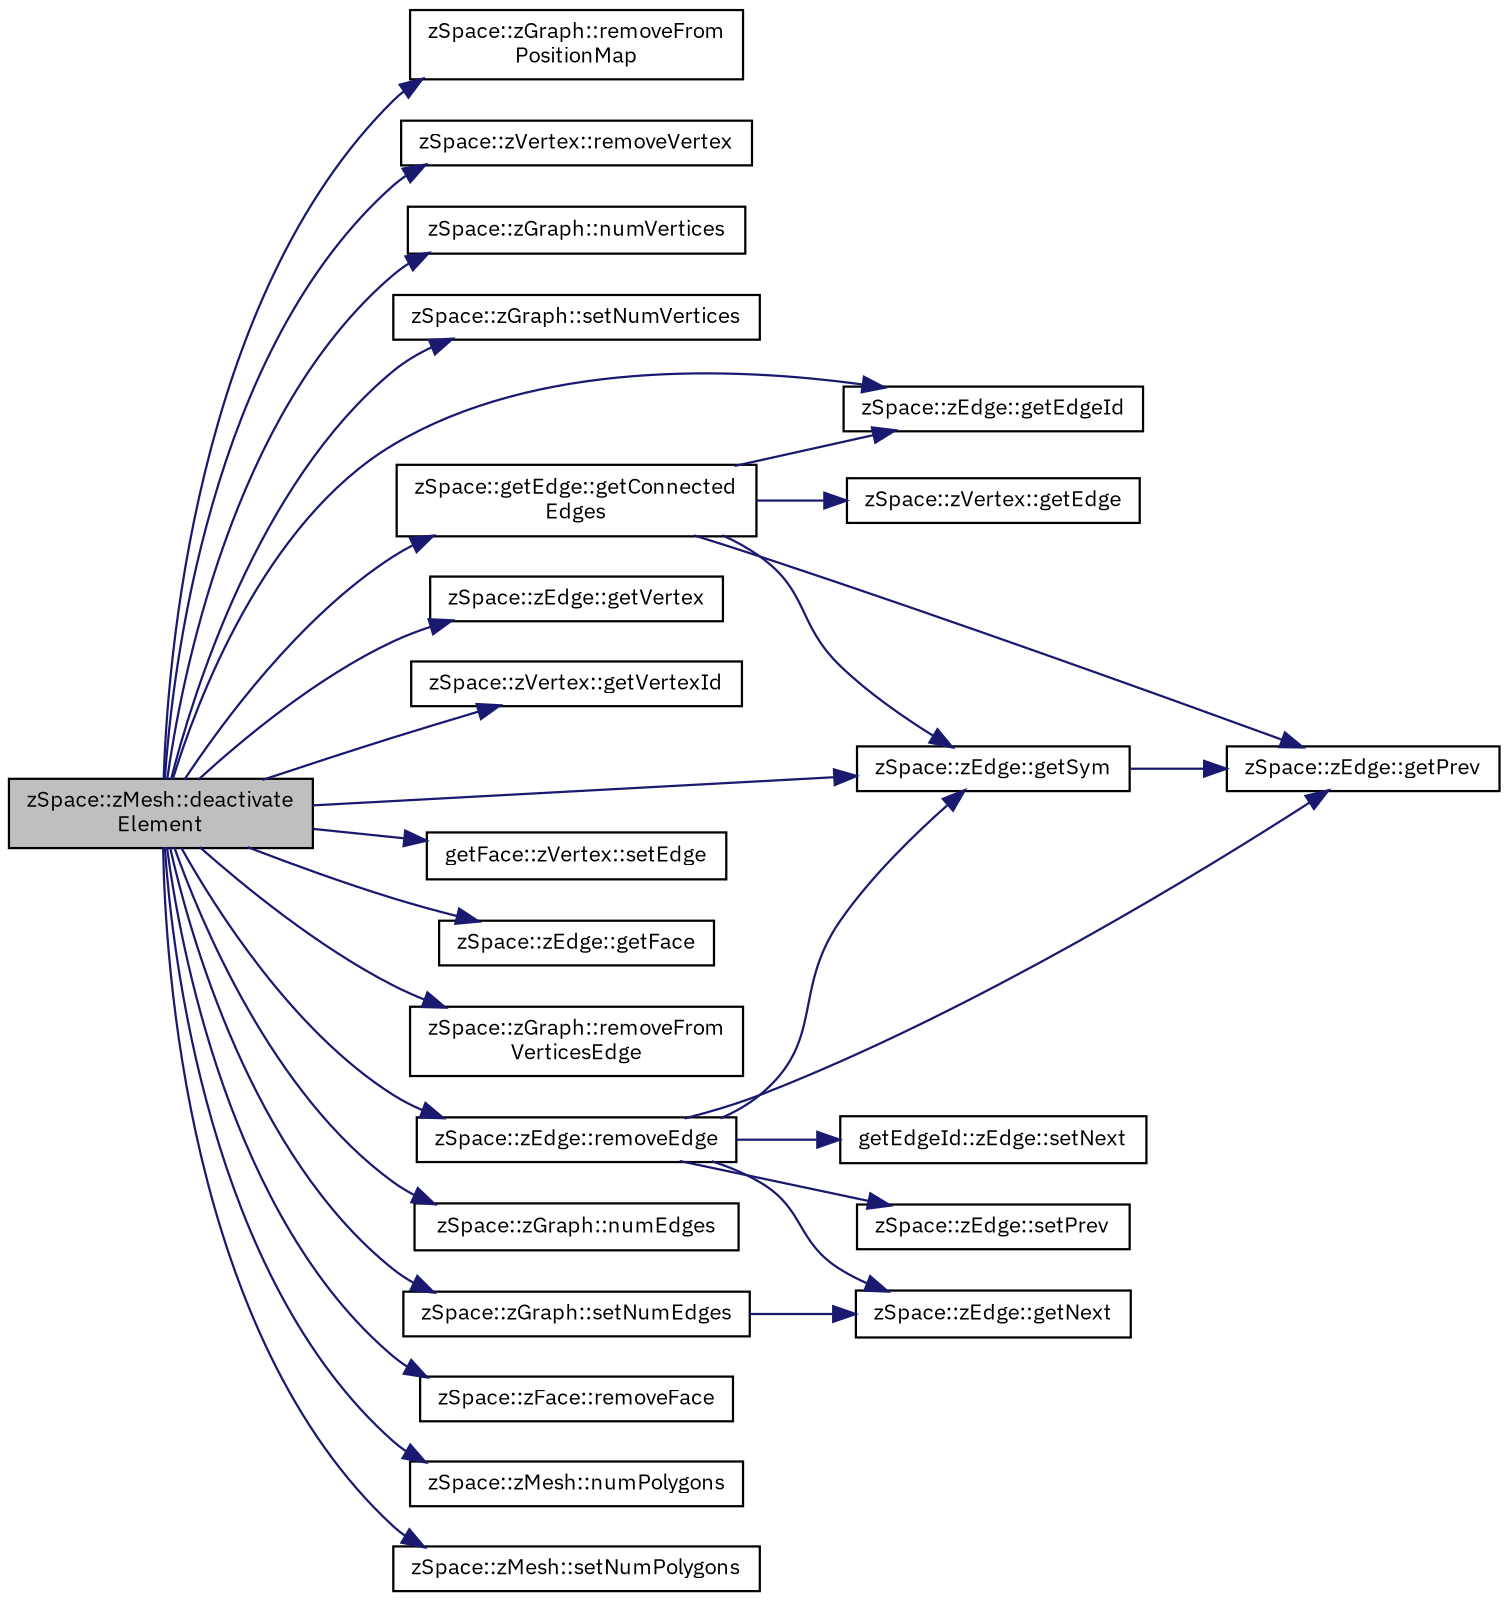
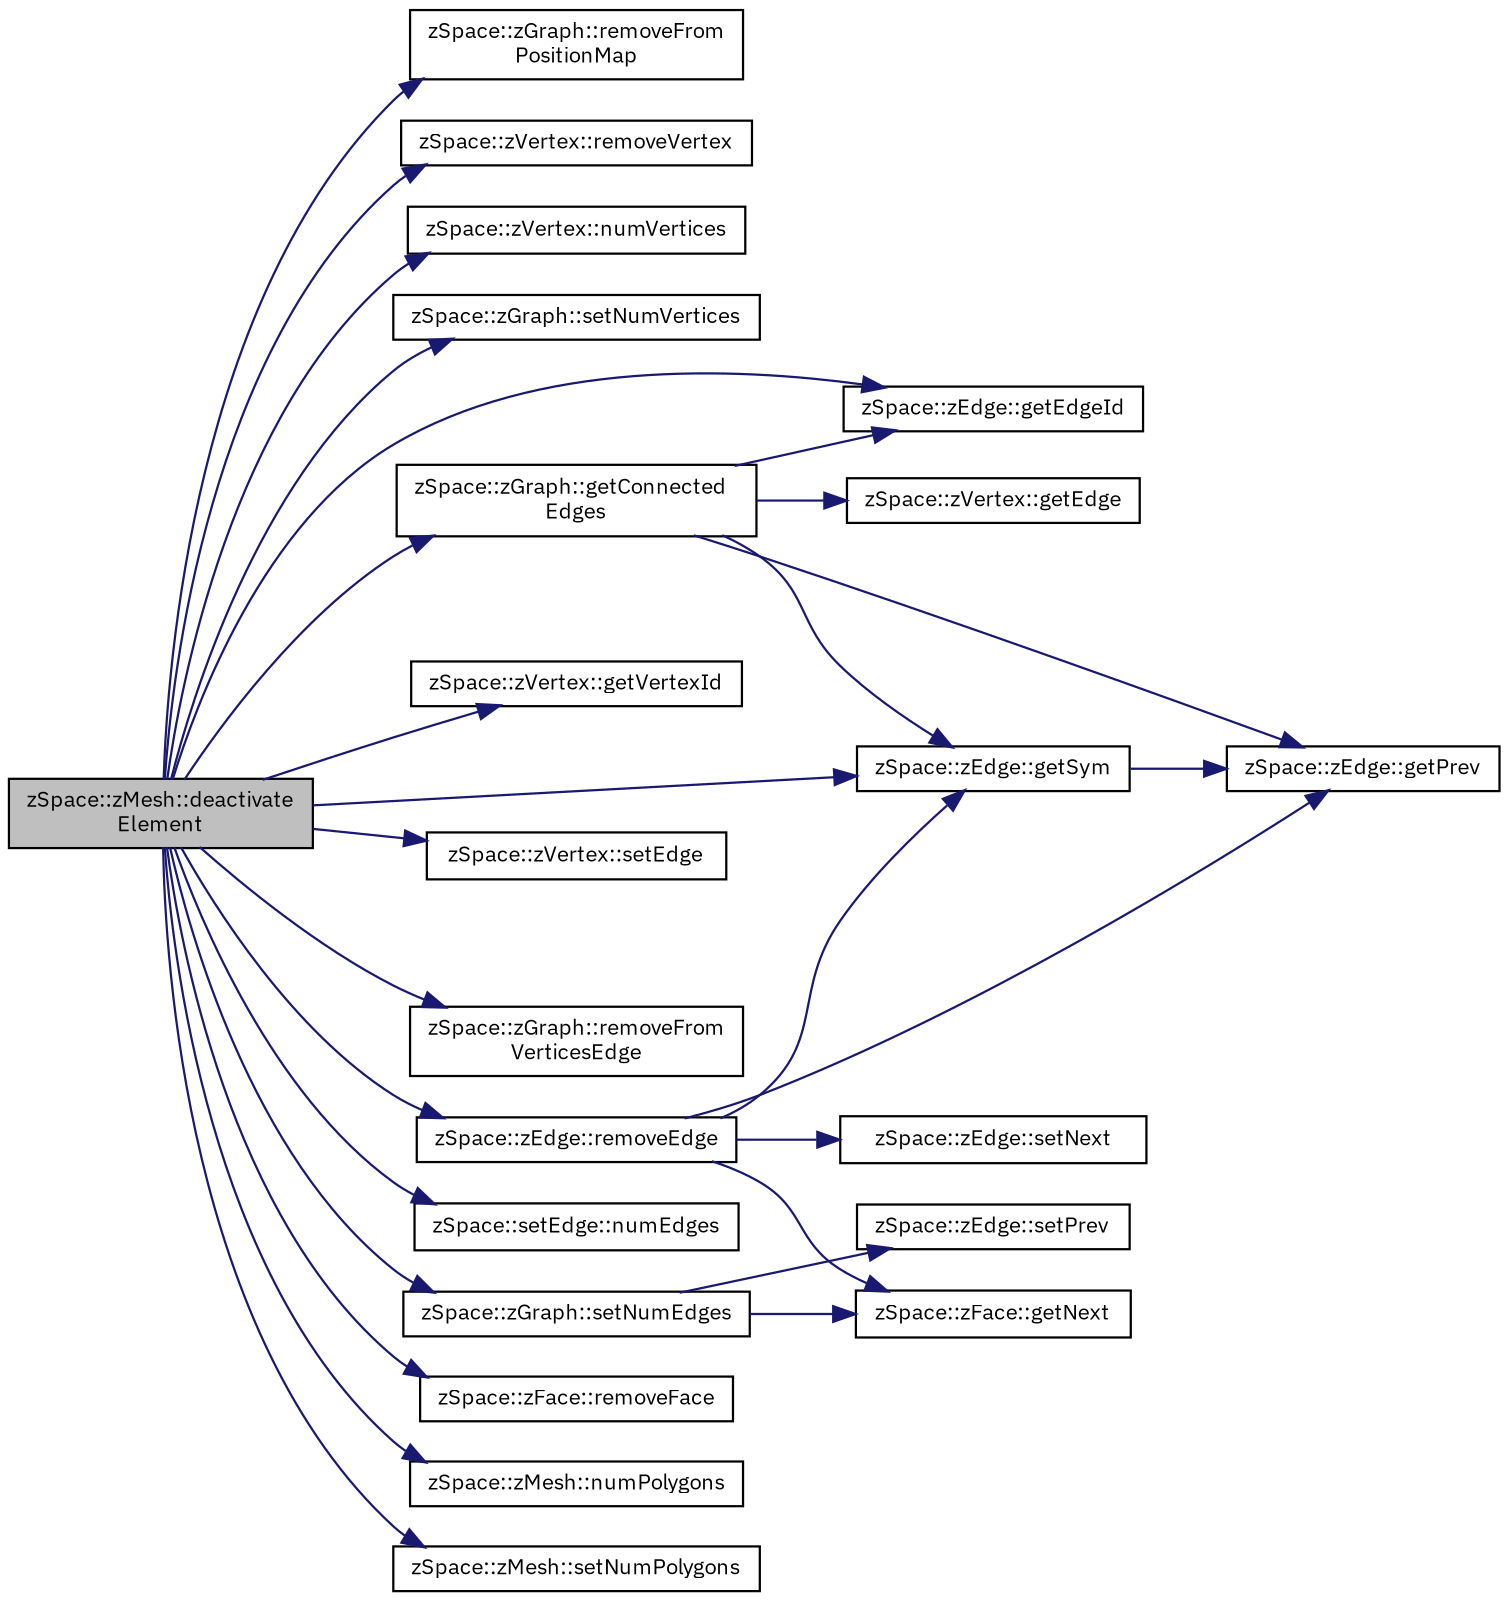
node "zSpace::zGraph::numVertices": label "zSpace::zGraph::numVertices" -> "zSpace::zVertex::numVertices"
node "zSpace::getEdge::getConnected Edges": label "zSpace::getEdge::getConnected Edges" -> "zSpace::zGraph::getConnected Edges"
node "zSpace::zEdge::getVertex": removed
node "getFace::zVertex::setEdge": label "getFace::zVertex::setEdge" -> "zSpace::zVertex::setEdge"
node "zSpace::zEdge::getFace": removed
node "getEdgeId::zEdge::setNext": label "getEdgeId::zEdge::setNext" -> "zSpace::zEdge::setNext"
edge "zSpace::zEdge::removeEdge" -> "zSpace::zEdge::setPrev": now "zSpace::zGraph::setNumEdges" -> "zSpace::zEdge::setPrev"
node "zSpace::zGraph::numEdges": label "zSpace::zGraph::numEdges" -> "zSpace::setEdge::numEdges"
node "zSpace::zEdge::getNext": label "zSpace::zEdge::getNext" -> "zSpace::zFace::getNext"
